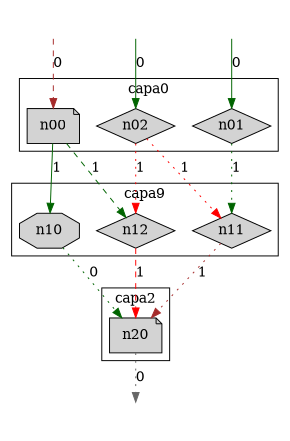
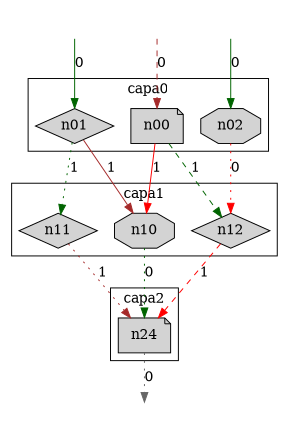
node "n02": shape diamond -> octagon
edge "n02" -> "n12": label "1" -> "0"
edge "n01" -> "n10": added, label "1"
edge "n00" -> "n10": color darkgreen -> red
edge "n02" -> "n11": removed, label "1"
cluster "capa9": label "capa9" -> "capa1"
node "n20": label "n20" -> "n24"
